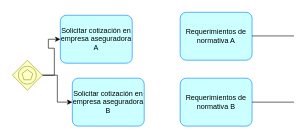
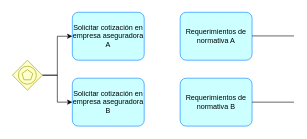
node "Solicitar cotización en empresa aseguradora A": moved (96, 39) -> (108, 36)
